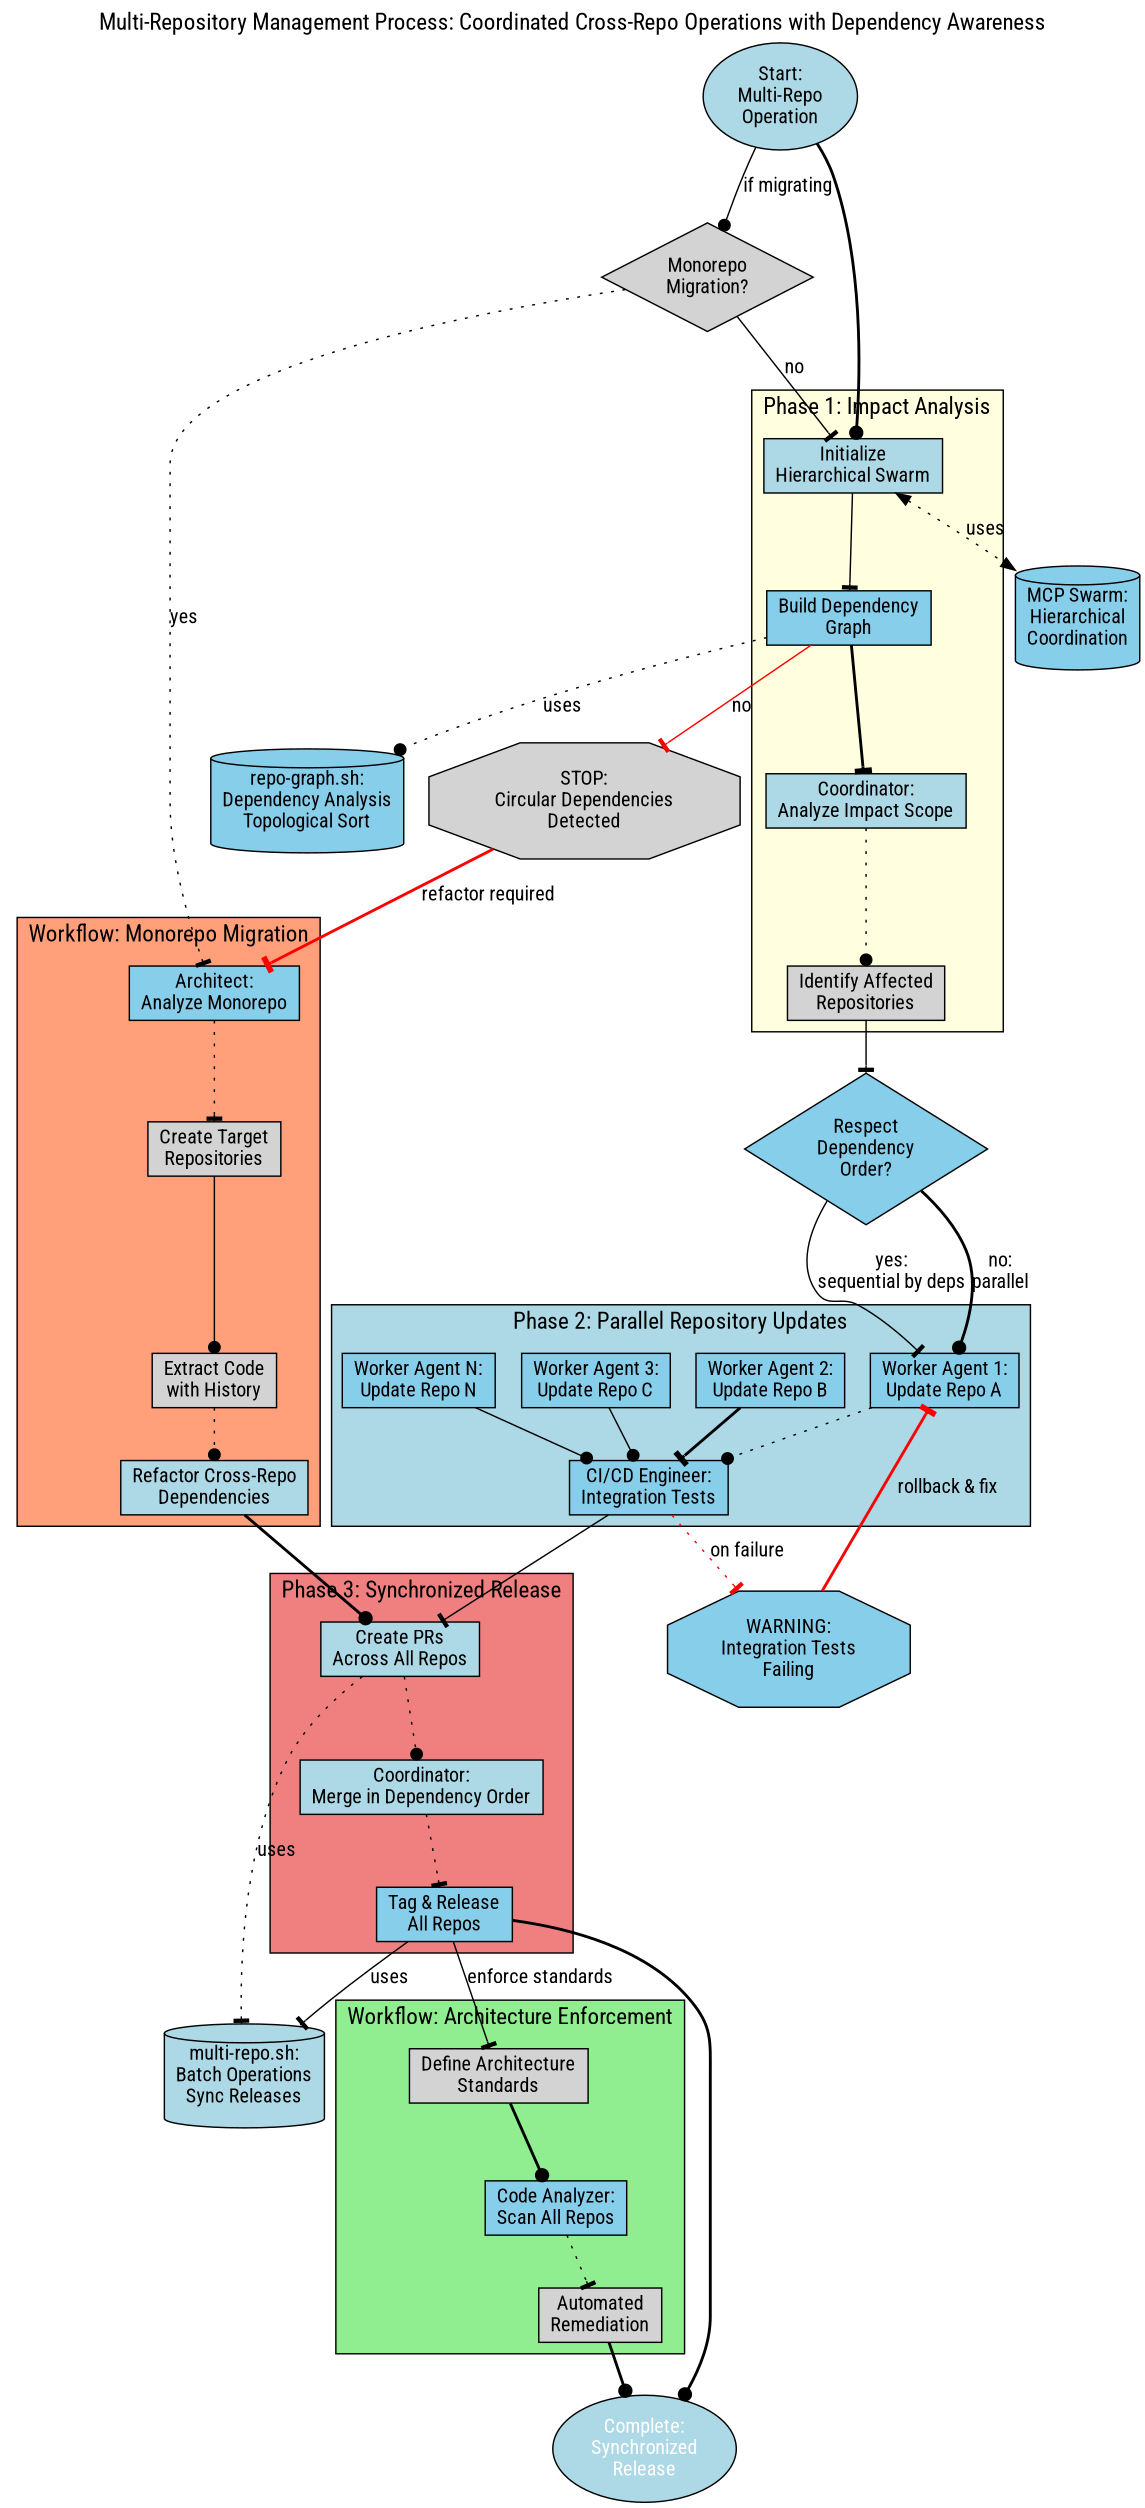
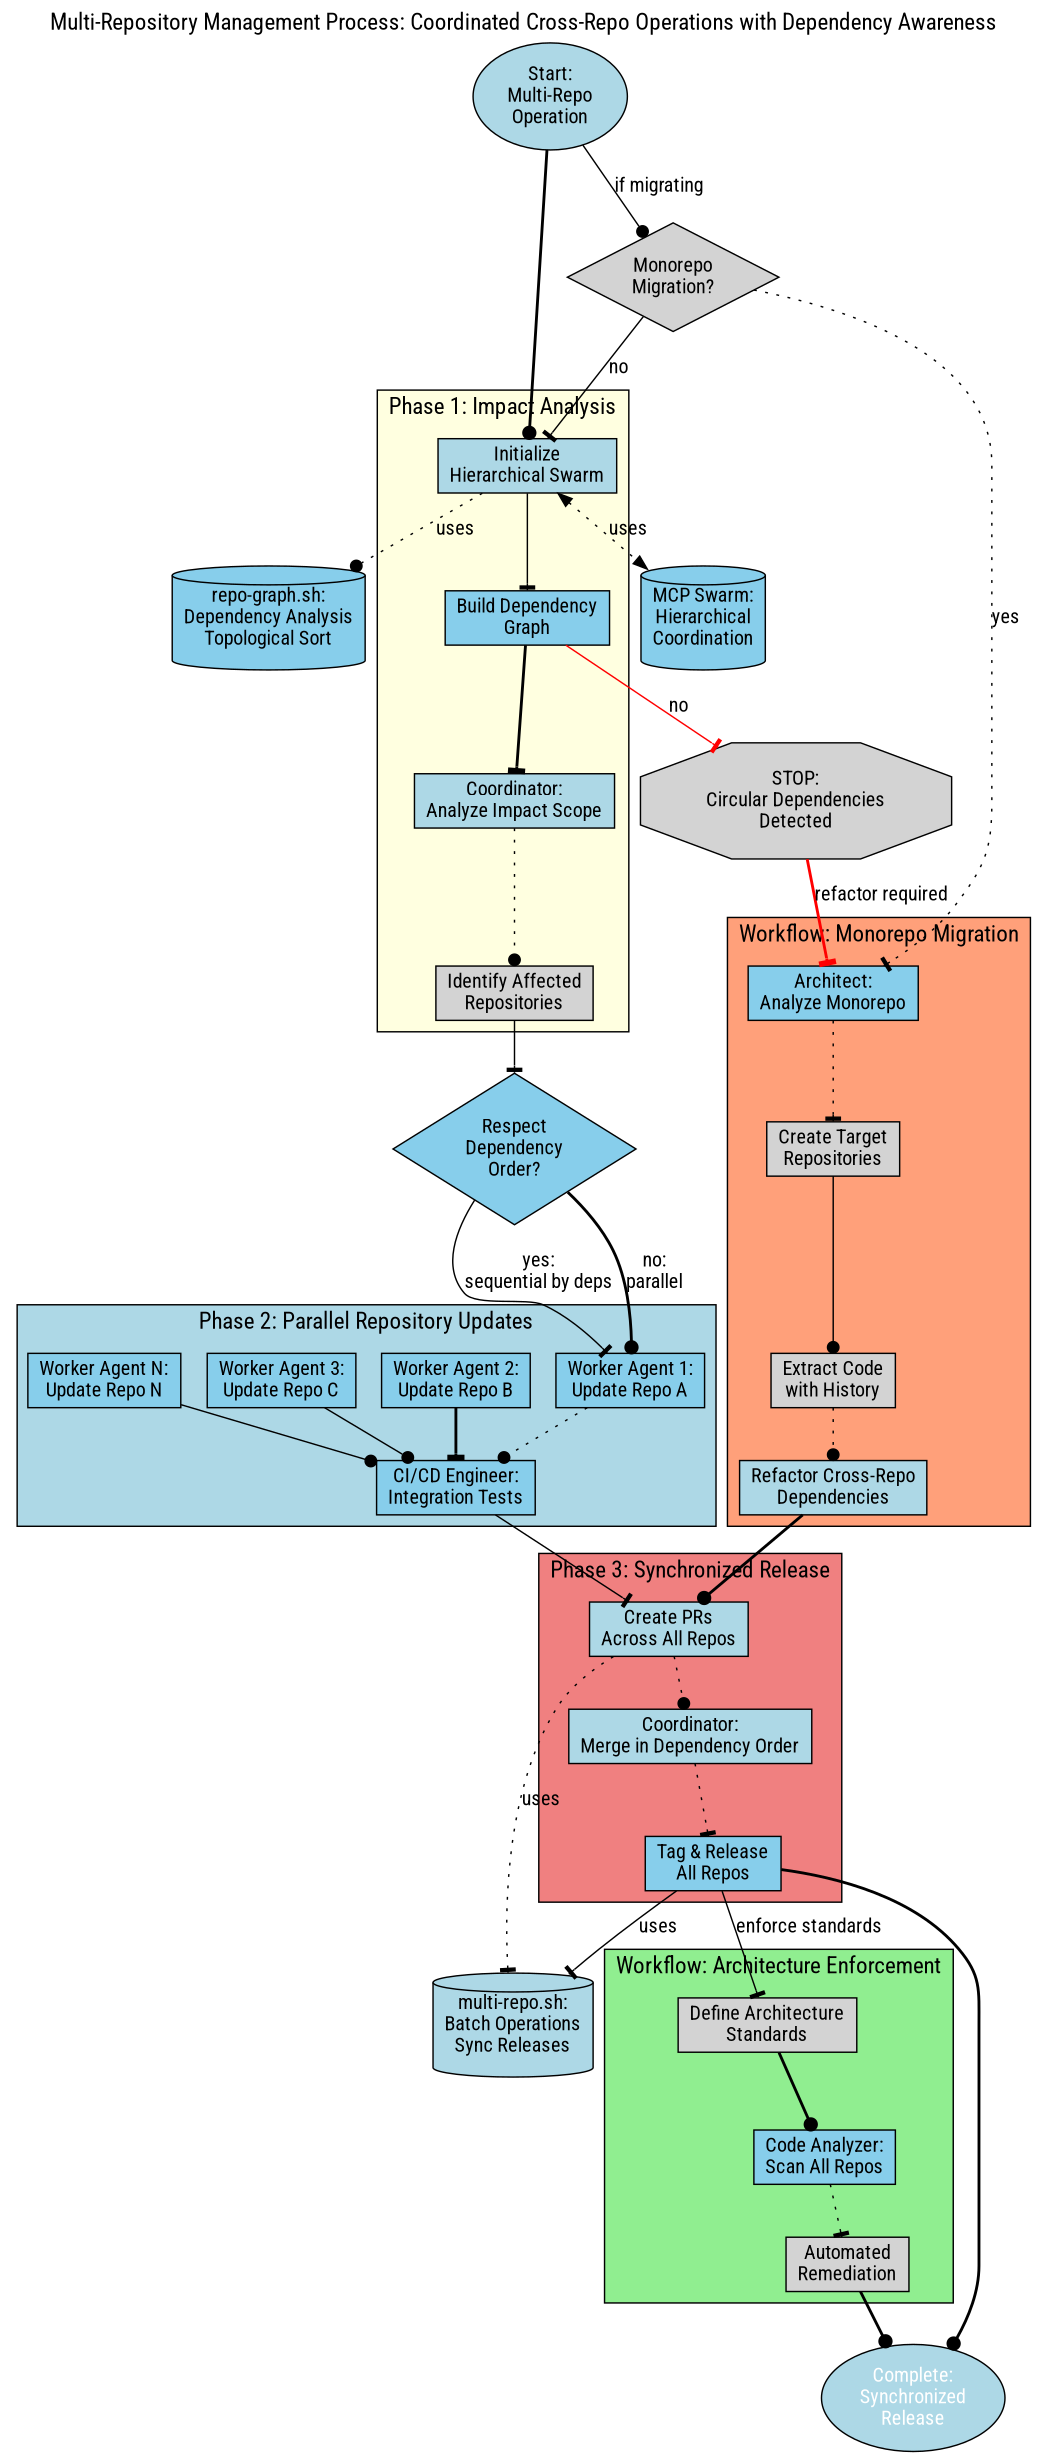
edge "Build Dependency Graph" -> "repo-graph.sh: Dependency Analysis Topological Sort": now "Initialize Hierarchical Swarm" -> "repo-graph.sh: Dependency Analysis Topological Sort"
node "WARNING: Integration Tests Failing": removed
